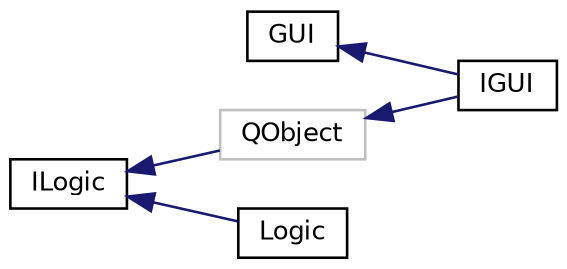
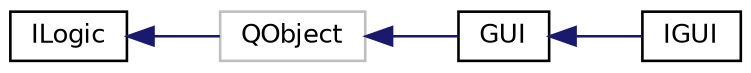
edge "IGUI" -> "QObject": now "GUI" -> "QObject"
node "Logic": removed
